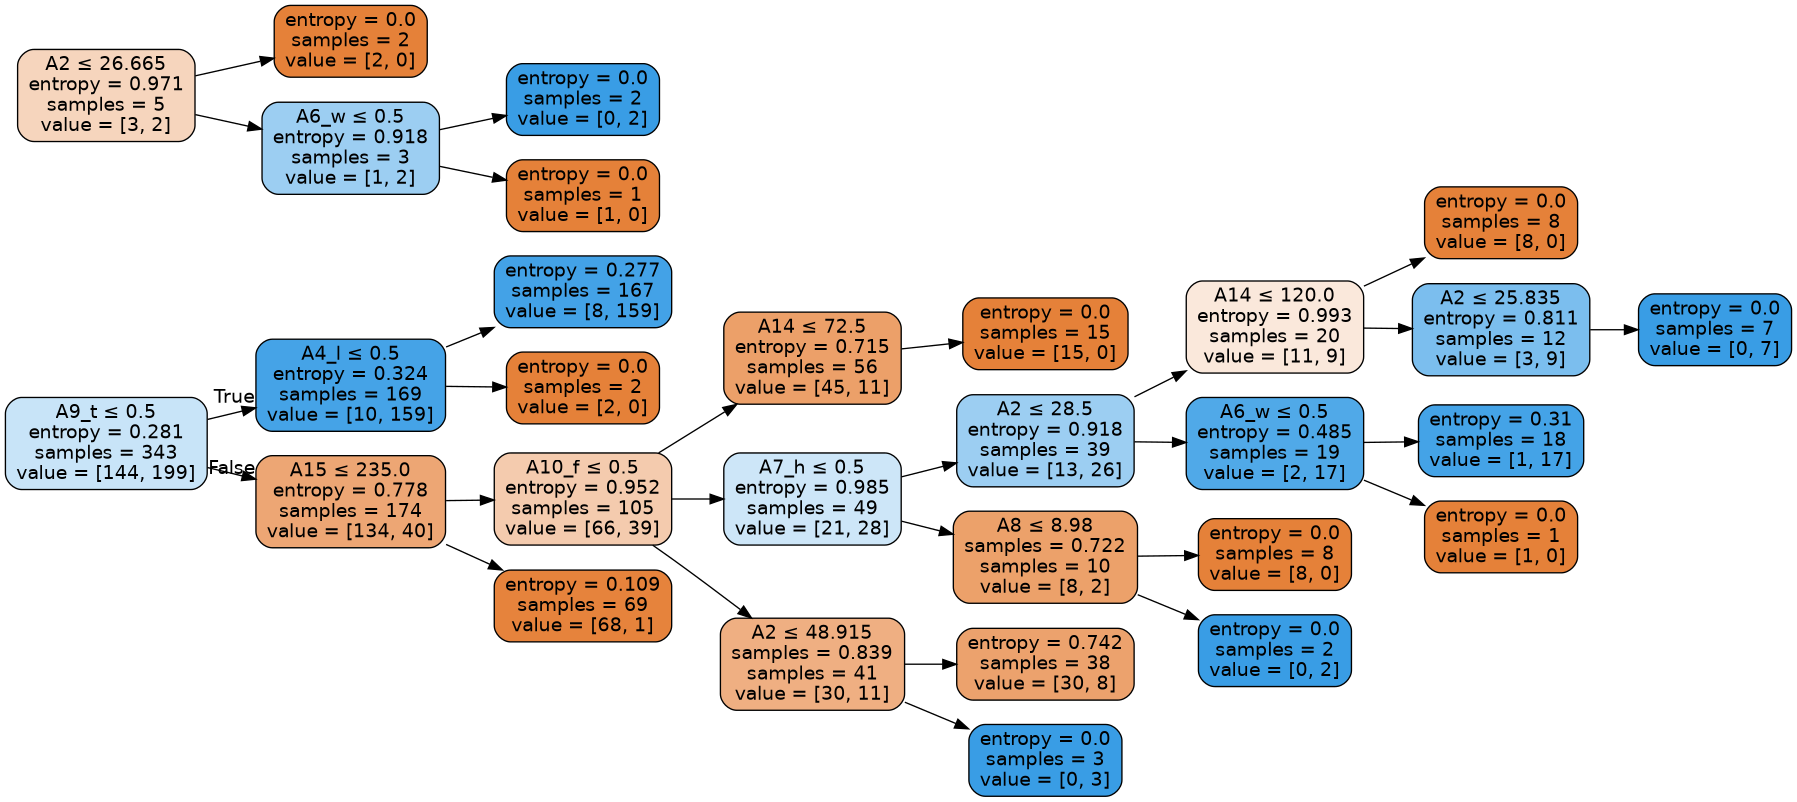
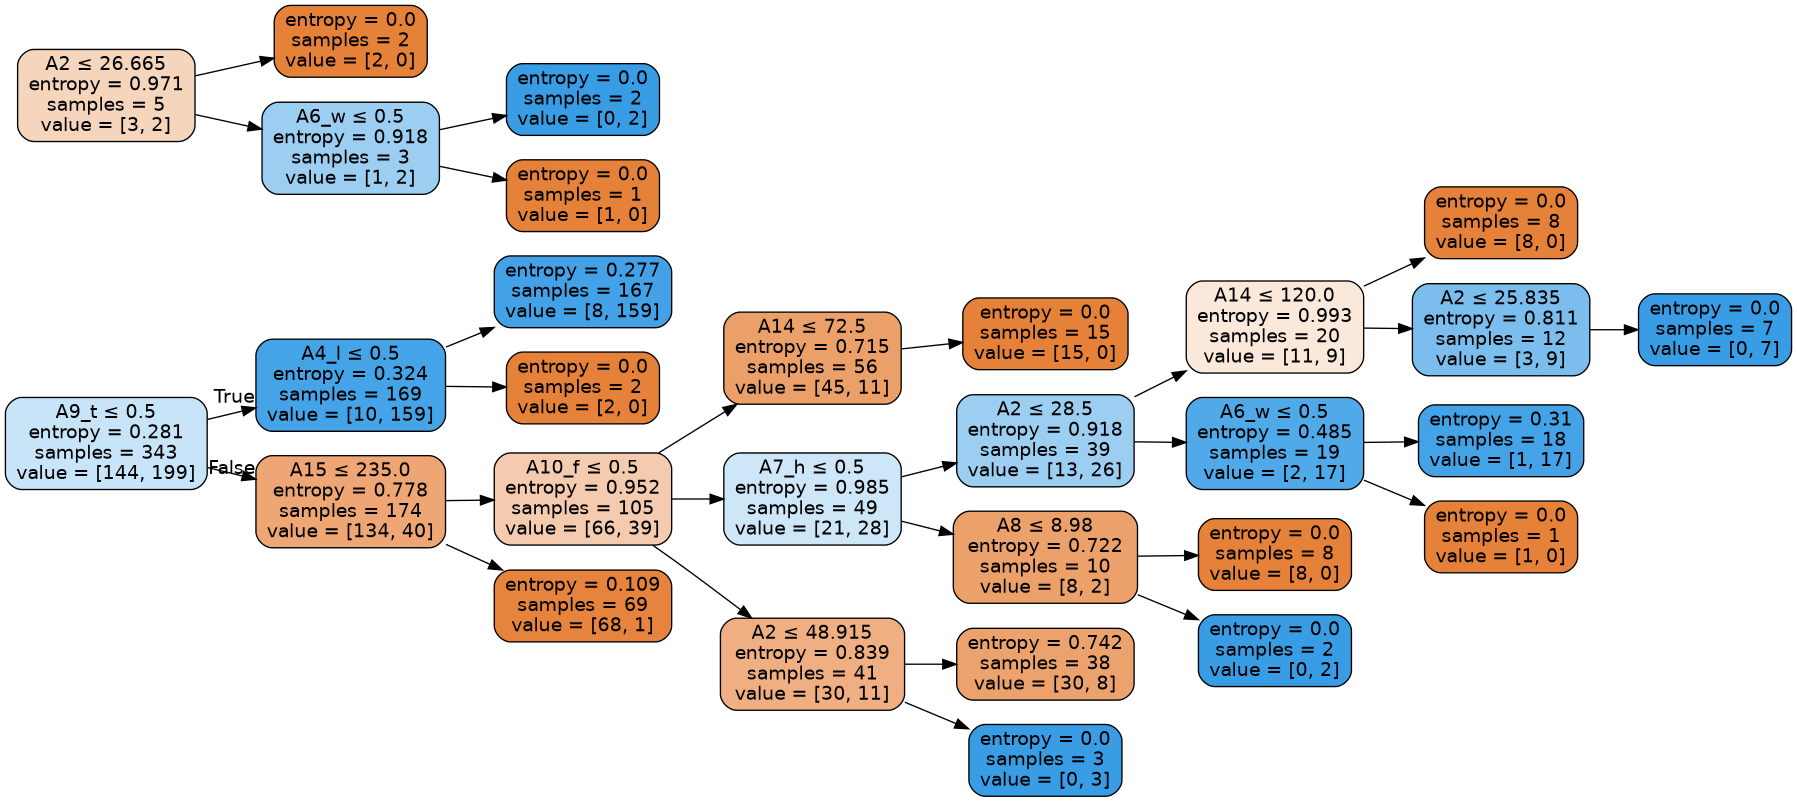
node "A8 ≤ 8.98": text "samples = 0.722" -> "entropy = 0.722"
node "A2 ≤ 48.915": text "samples = 0.839" -> "entropy = 0.839"
